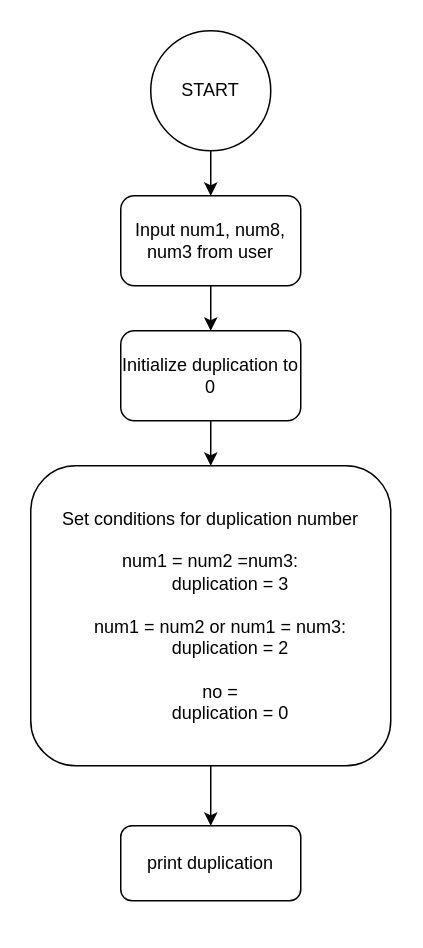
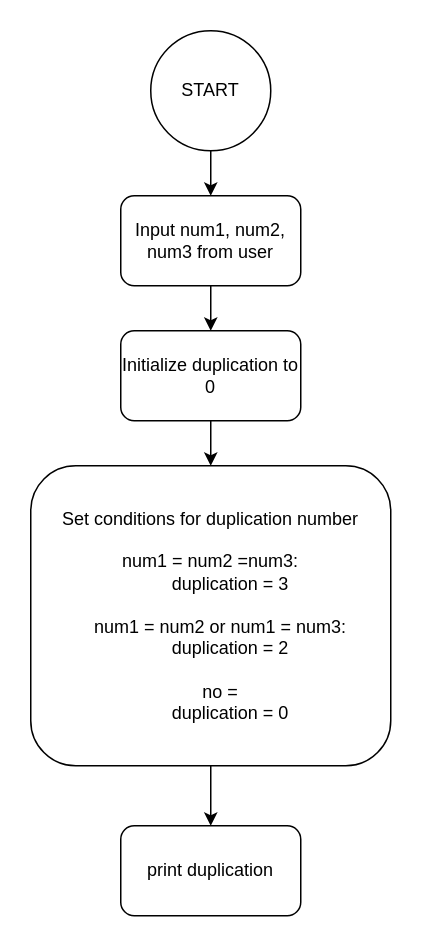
node "Input num1, num8, num3 from user": label "Input num1, num8, num3 from user" -> "Input num1, num2, num3 from user"
node "print duplication": size 180x75 -> 180x90
